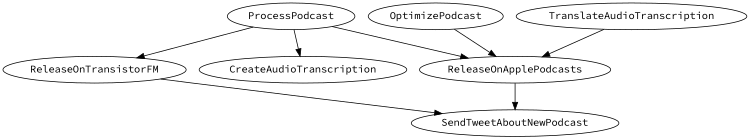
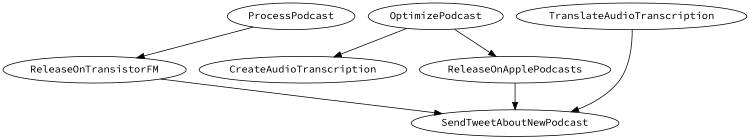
edge "ProcessPodcast" -> "CreateAudioTranscription": now "OptimizePodcast" -> "CreateAudioTranscription"
edge "ProcessPodcast" -> "ReleaseOnApplePodcasts": removed
edge "TranslateAudioTranscription" -> "ReleaseOnApplePodcasts": now "TranslateAudioTranscription" -> "SendTweetAboutNewPodcast"
